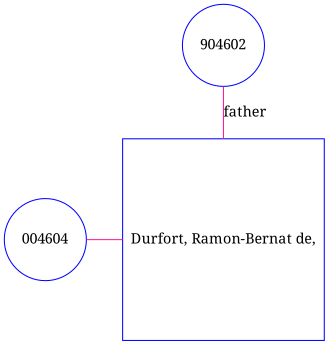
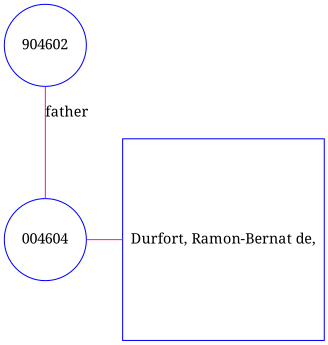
edge "904602" -- "Durfort, Ramon-Bernat de,": now "904602" -- "004604"
